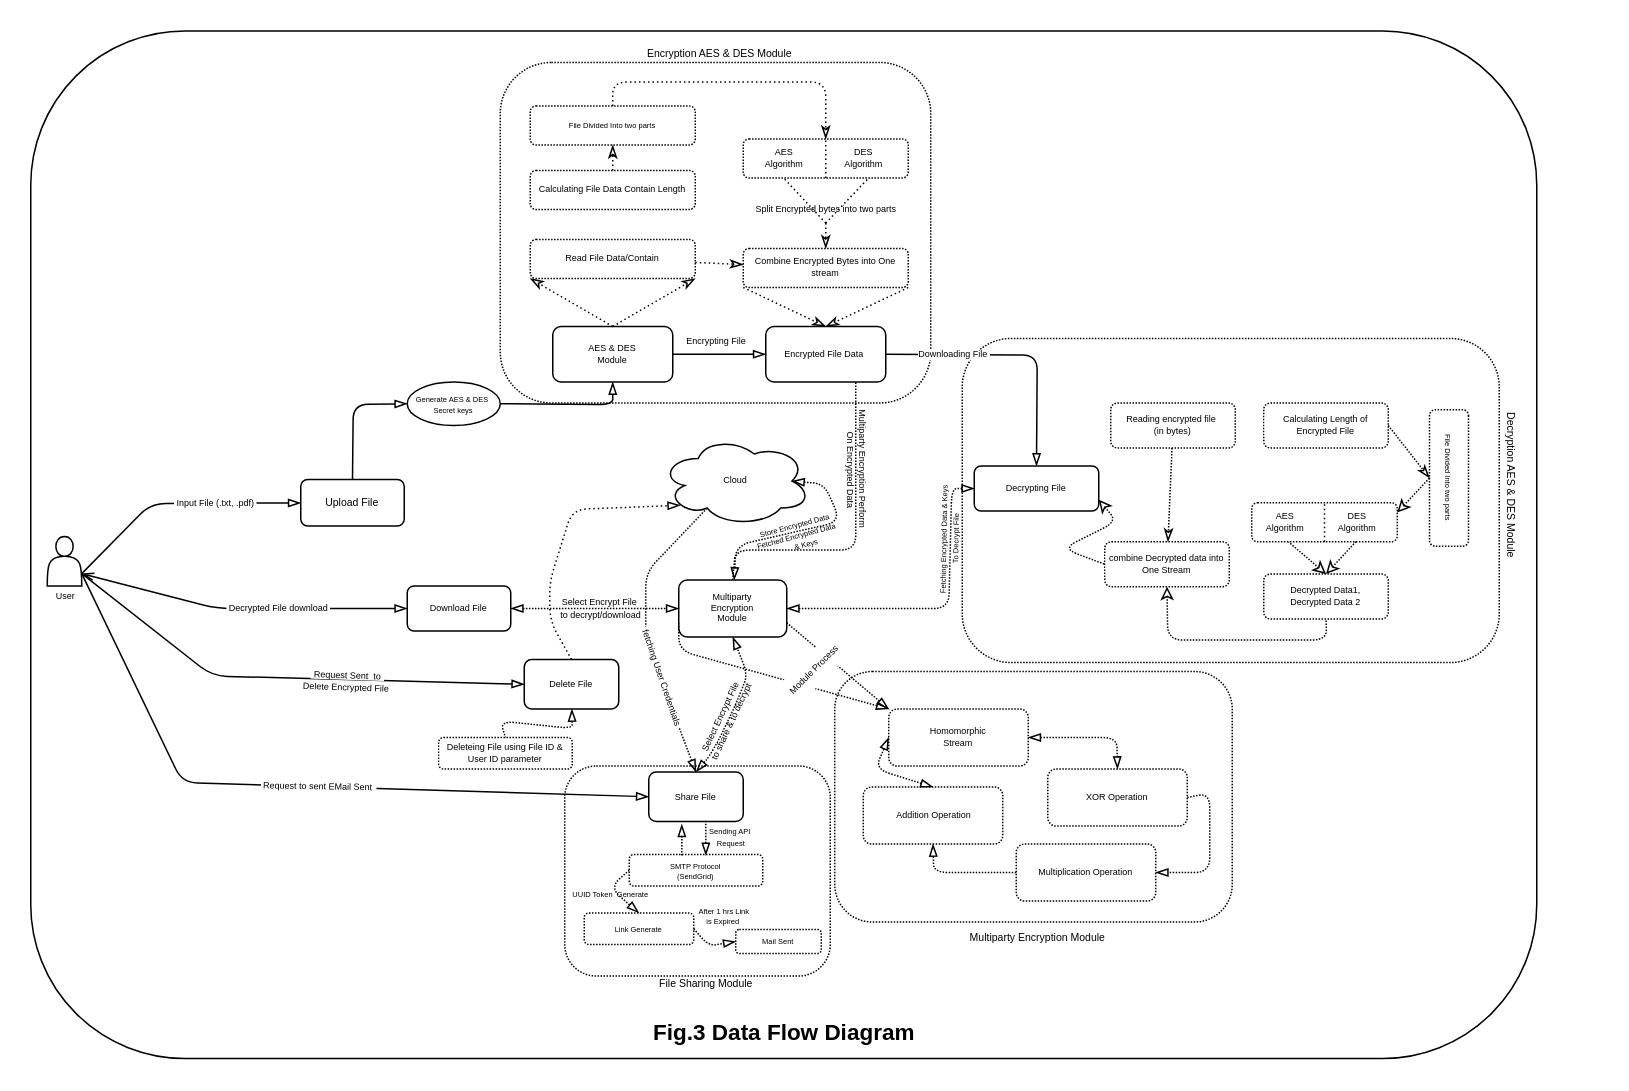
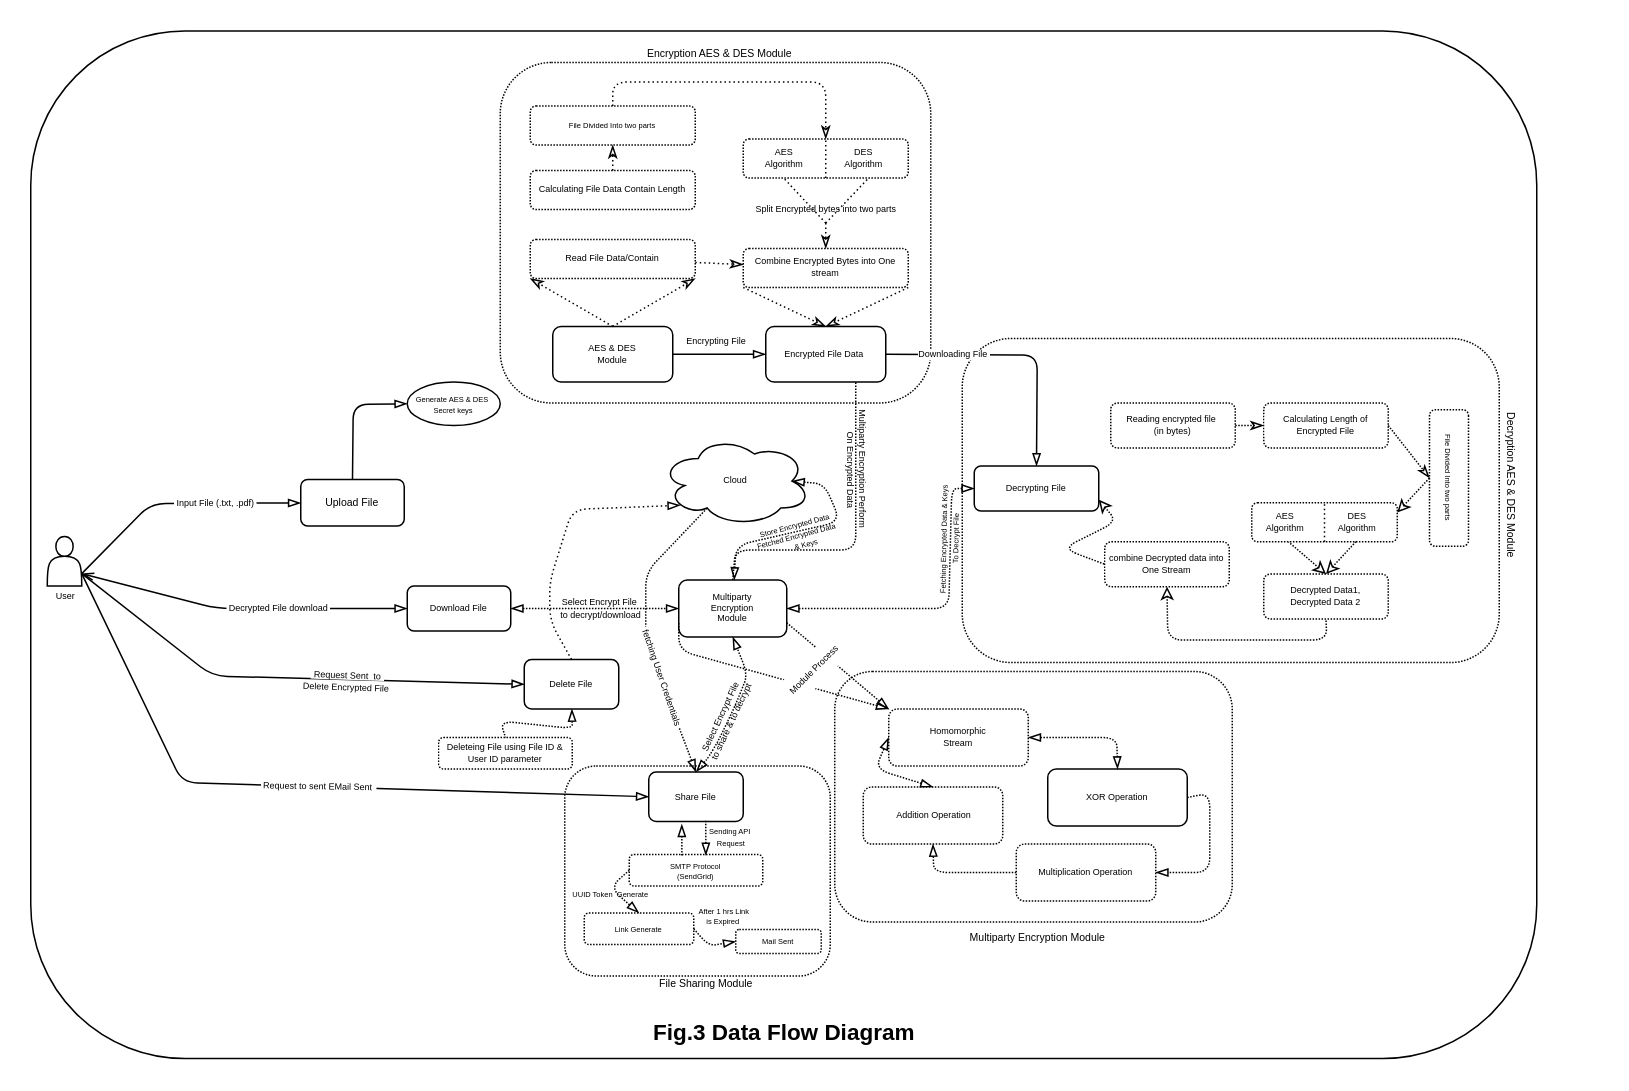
edge "Generate AES & DES Secret keys" -> "AES & DES Module": removed
edge "Reading encrypted file (in bytes)" -> "combine Decrypted data into One Stream": now "Reading encrypted file (in bytes)" -> "Calculating Length of Encrypted File"
node "XOR Operation": style dashed -> solid
